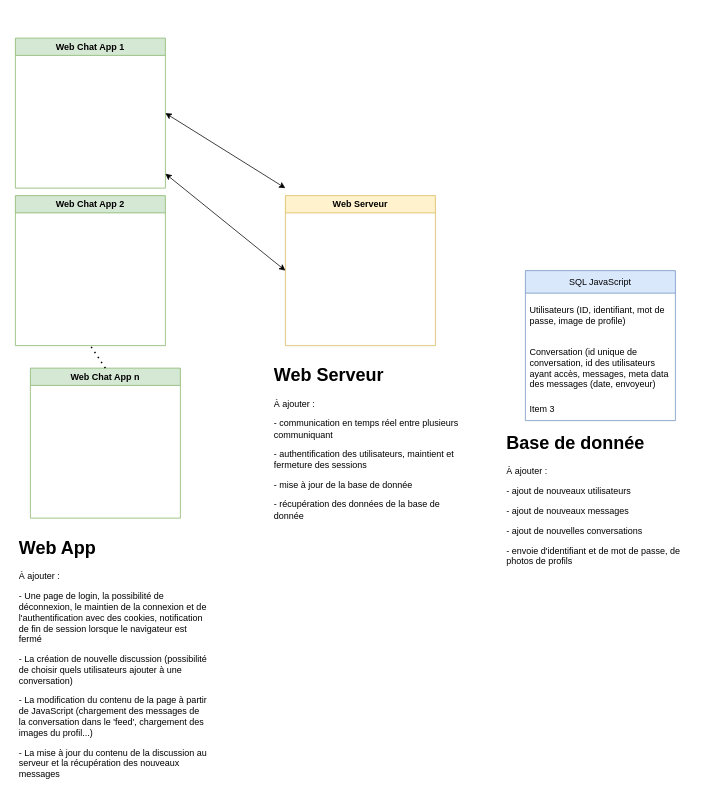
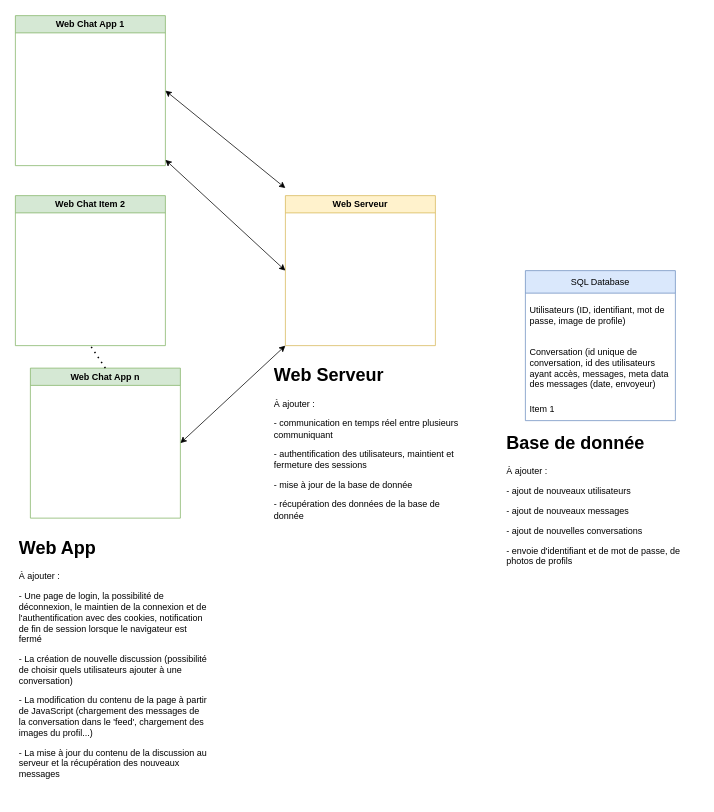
node "Web Chat App 1": moved (90, 113) -> (90, 90)
node "Web Chat App 2": label "Web Chat App 2" -> "Web Chat Item 2"
node "SQL JavaScript": label "SQL JavaScript" -> "SQL Database"
edge "Web Serveur" -- "Web Chat App n": added
node "Item 3": label "Item 3" -> "Item 1"
